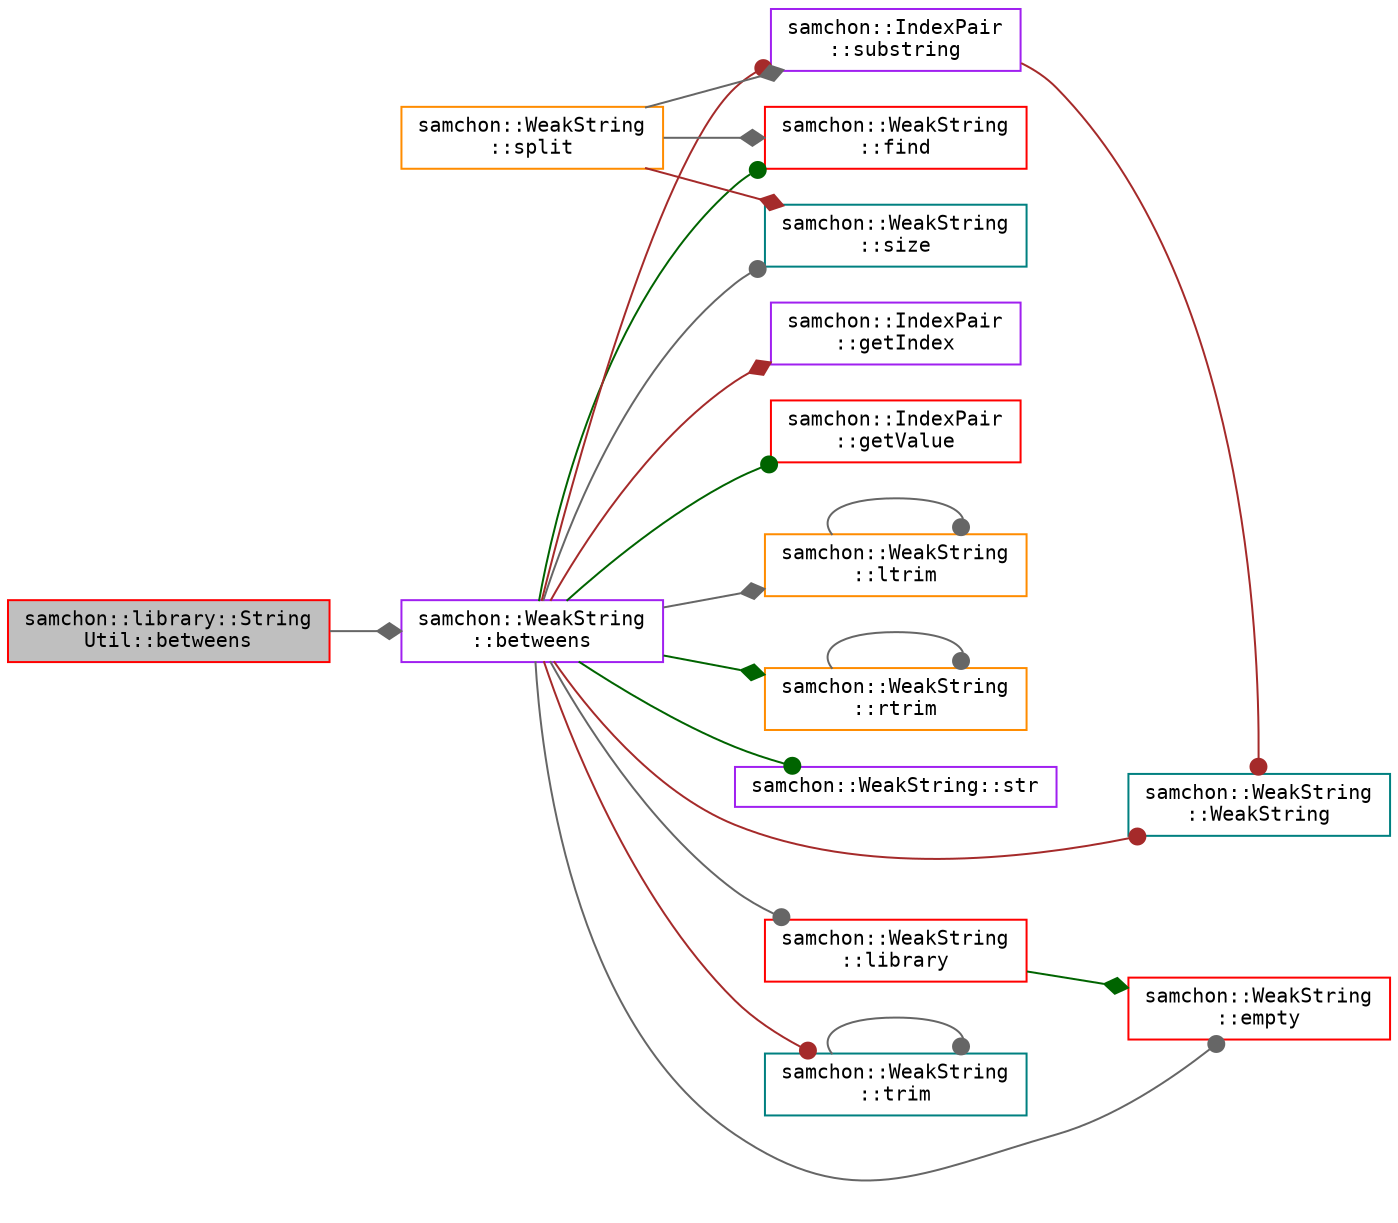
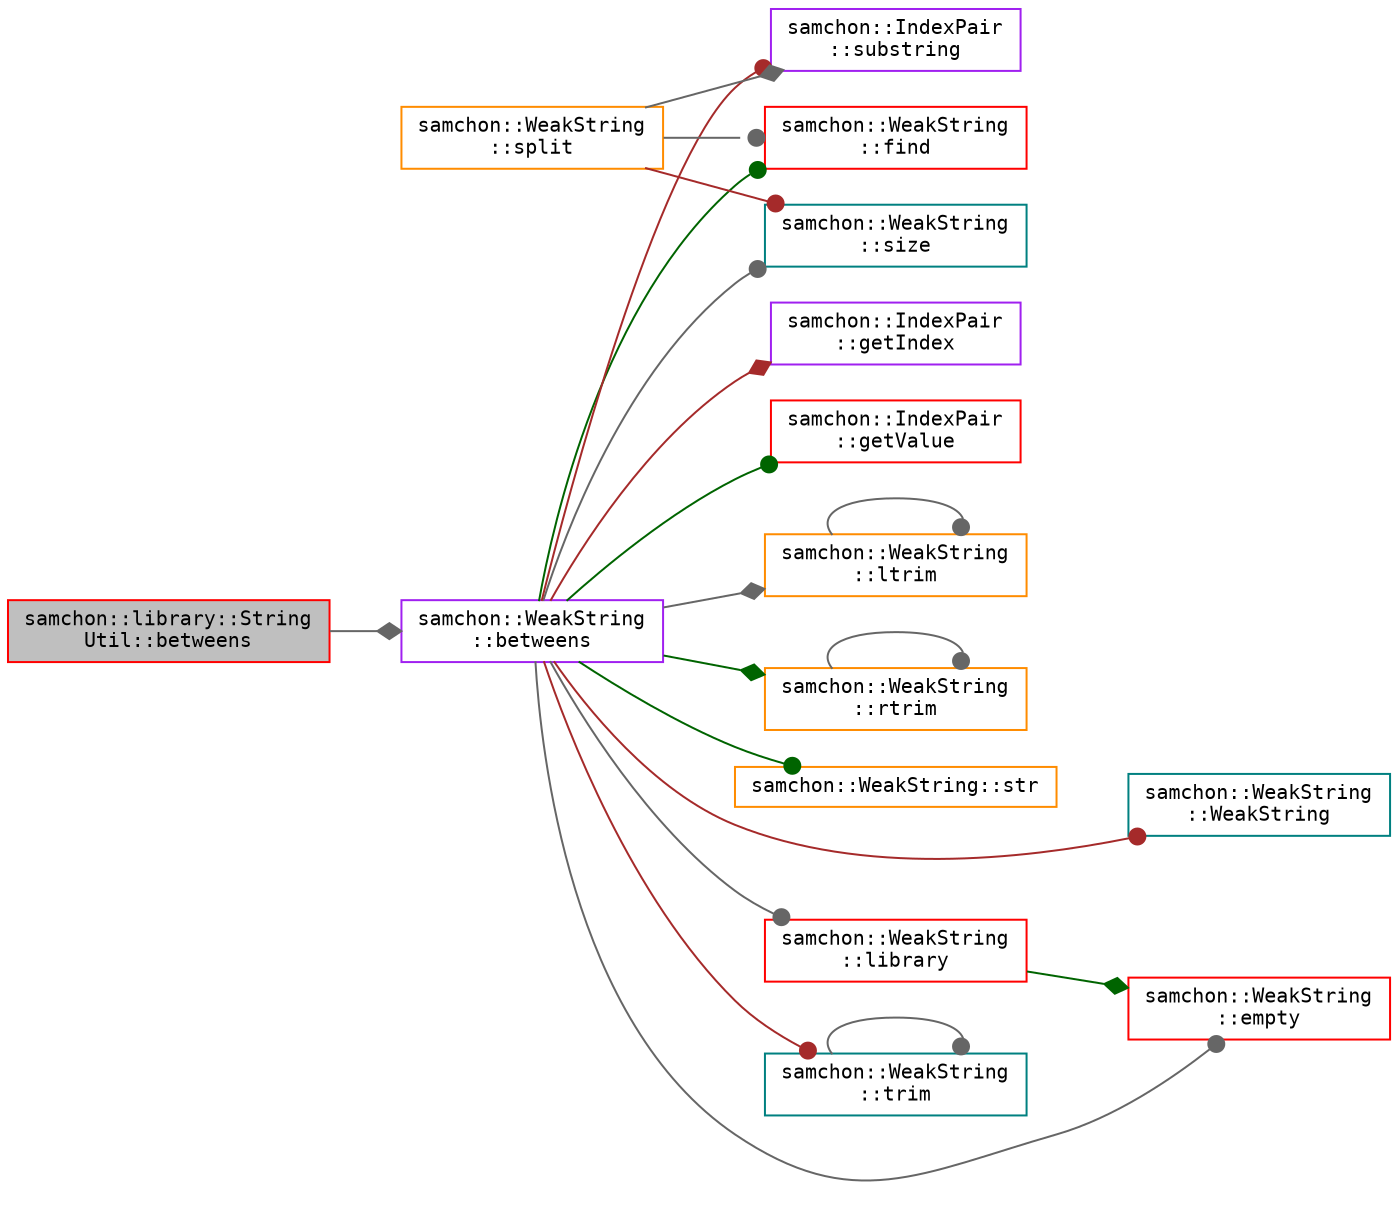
edge "samchon::WeakString ::split" -> "samchon::WeakString ::find": arrowhead diamond -> dot
edge "samchon::WeakString ::split" -> "samchon::WeakString ::size": arrowhead diamond -> dot
edge "samchon::IndexPair ::substring" -> "samchon::WeakString ::WeakString": removed
node "samchon::WeakString::str": color purple -> darkorange
